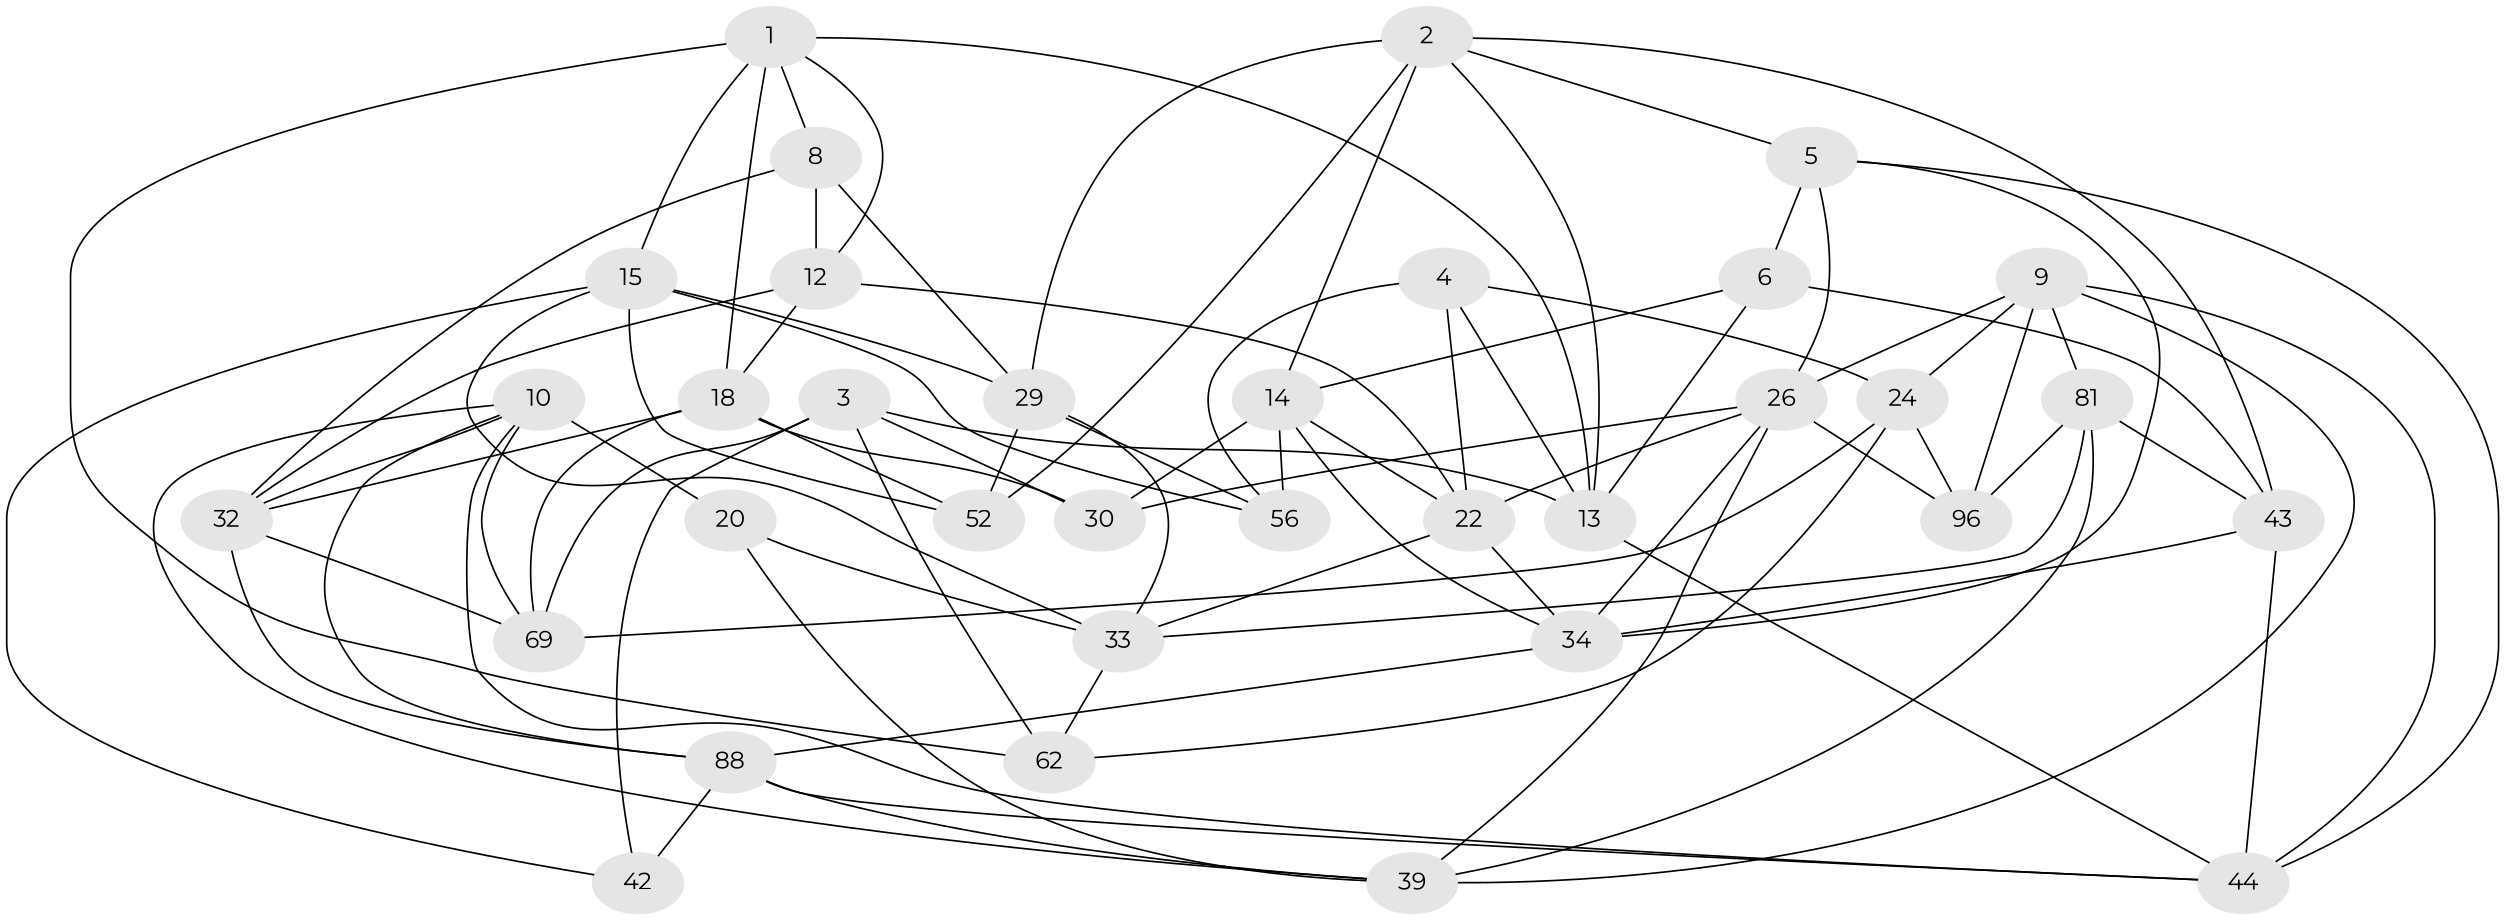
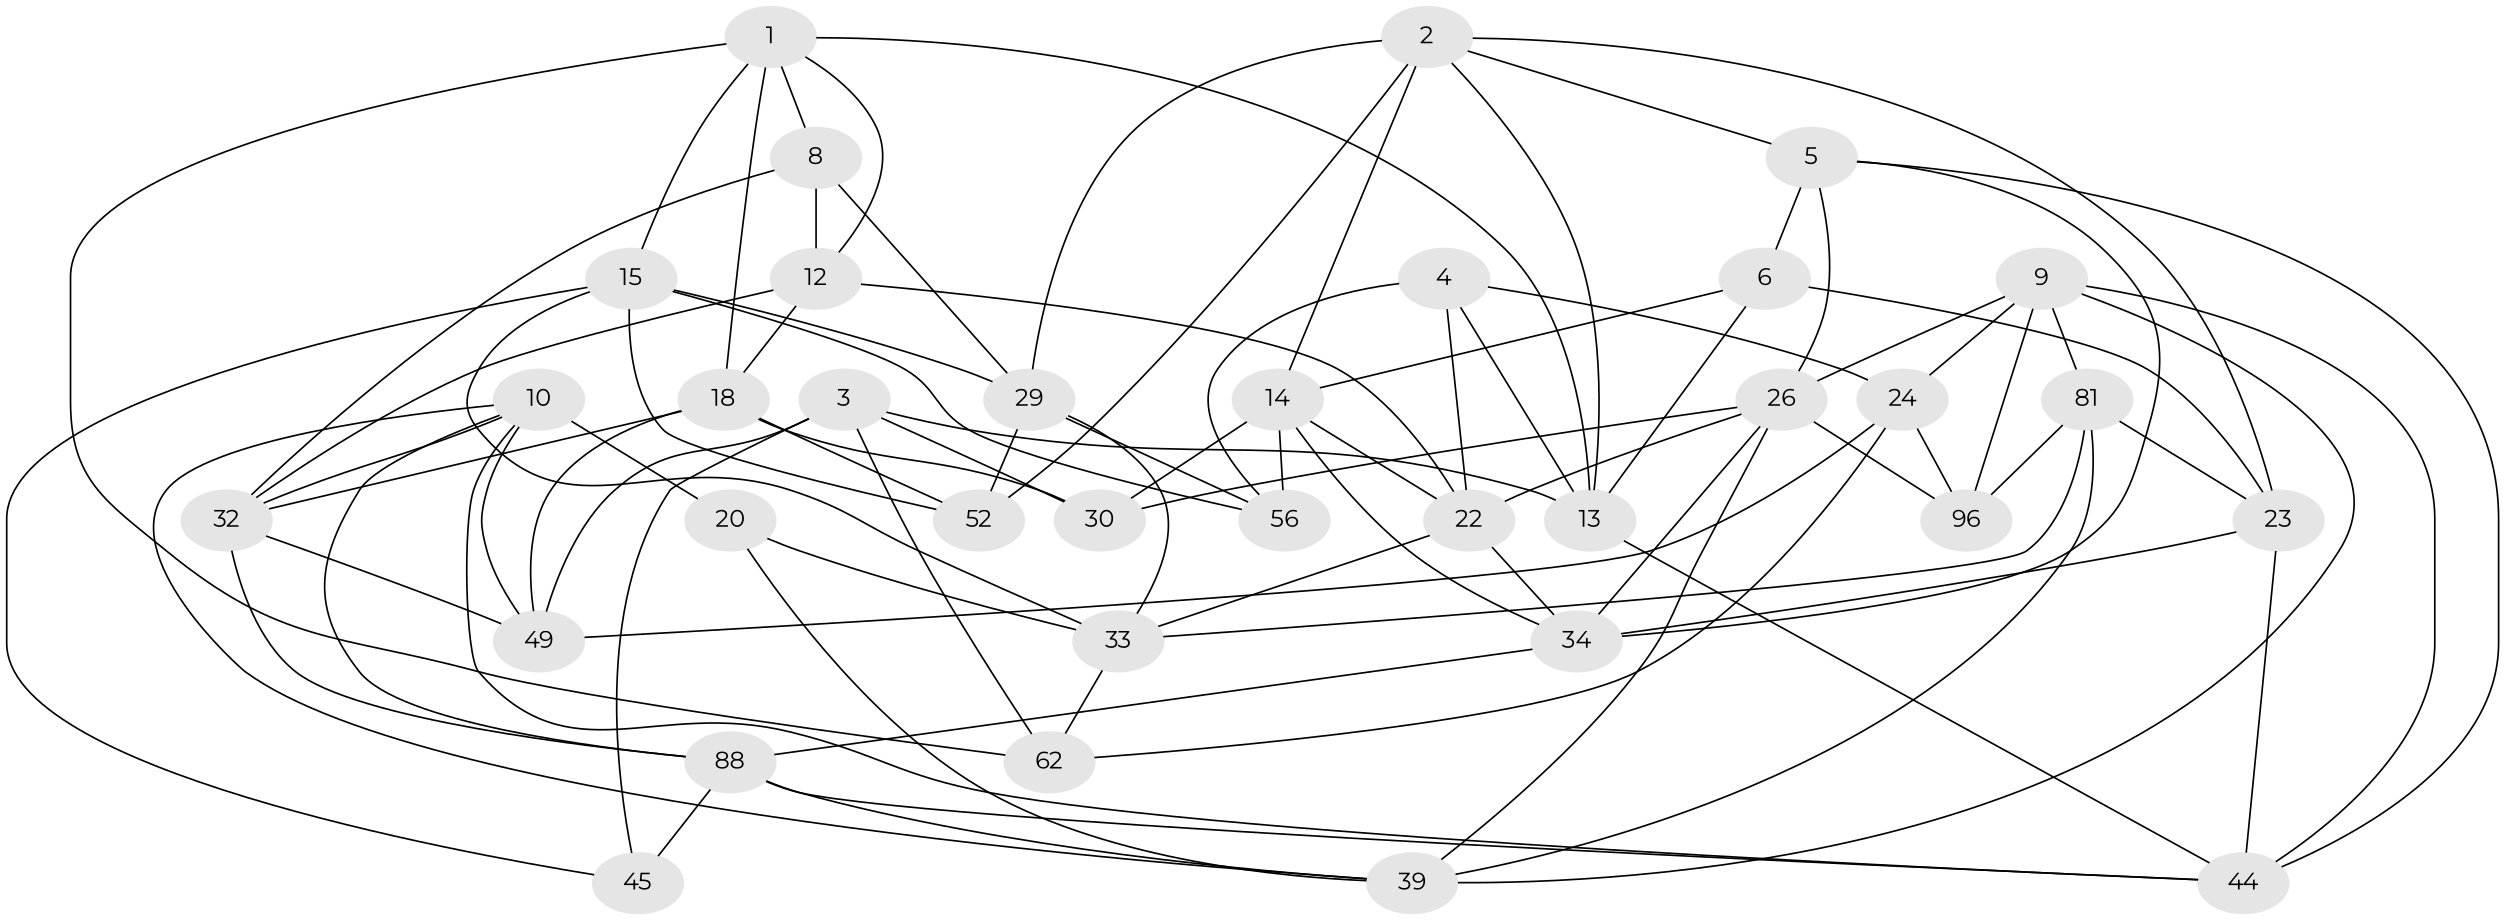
node "43": label "43" -> "23"
node "69": label "69" -> "49"
node "42": label "42" -> "45"
